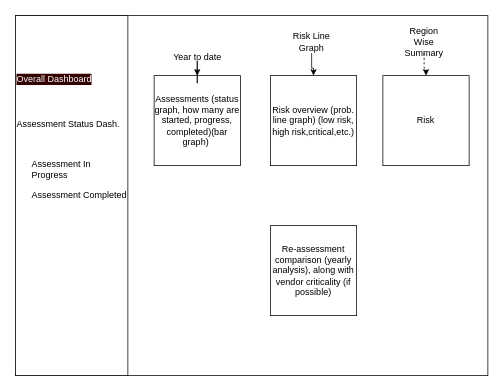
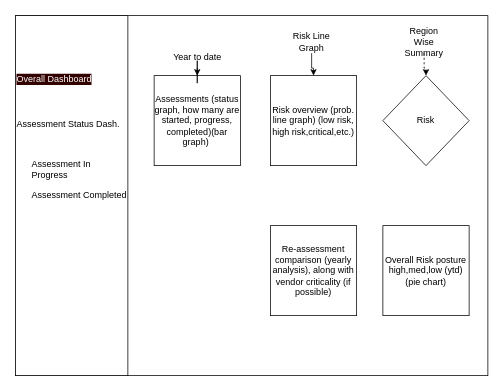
node "Risk": shape rectangle -> diamond
node "Overall Risk posture high,med,low (ytd)(pie chart)": added
